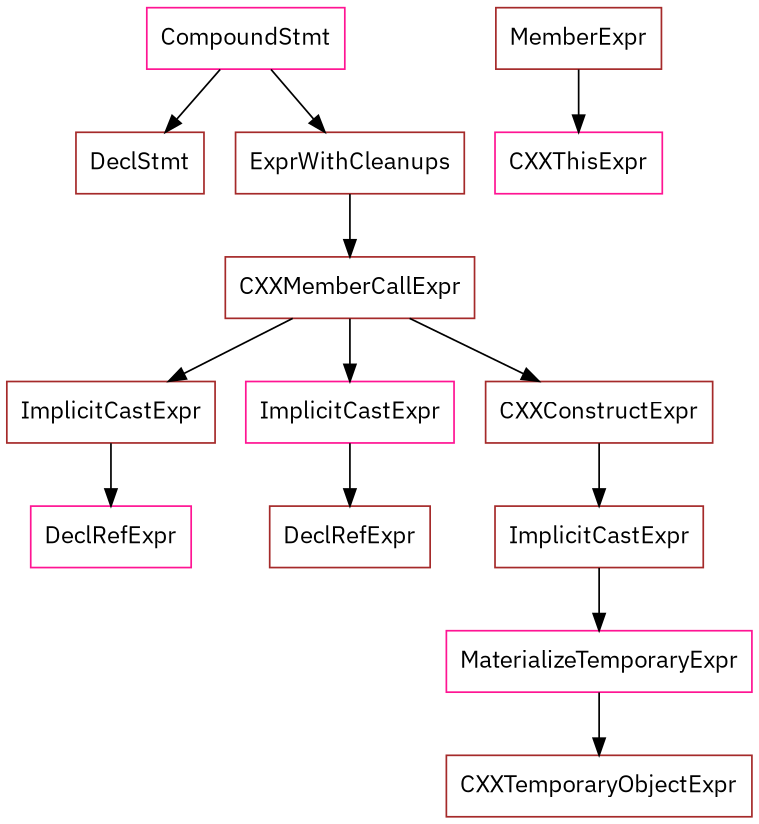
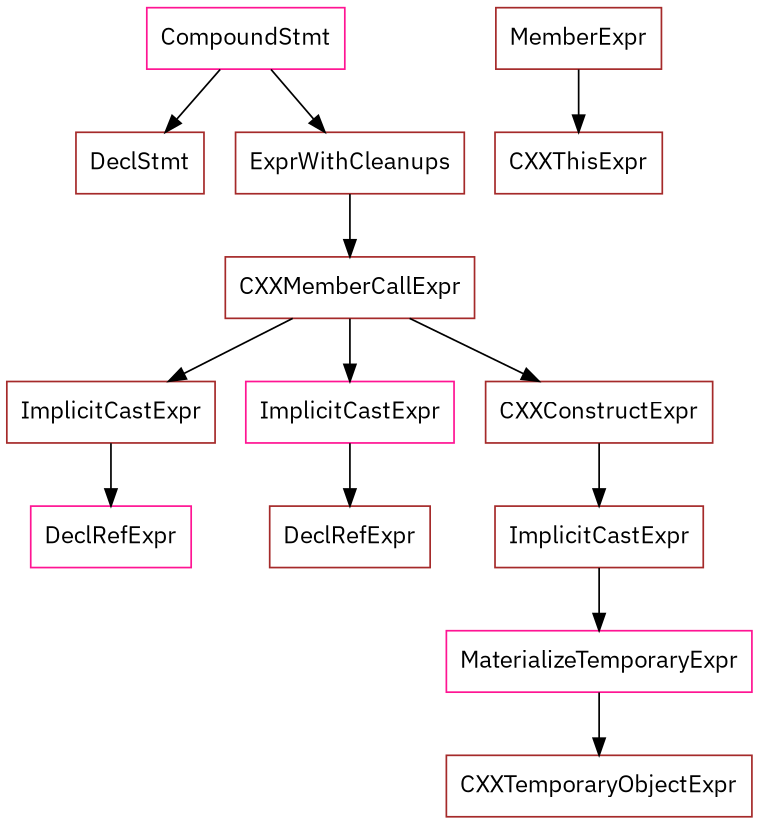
node "CXXThisExpr": color deeppink -> brown
